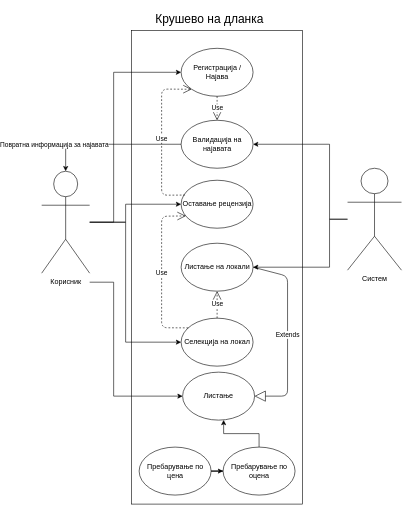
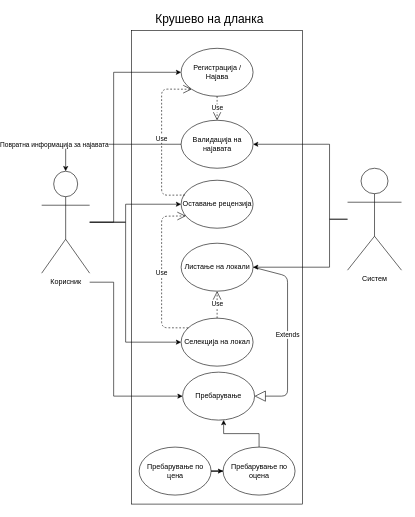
node "Листање": label "Листање" -> "Пребарување"
